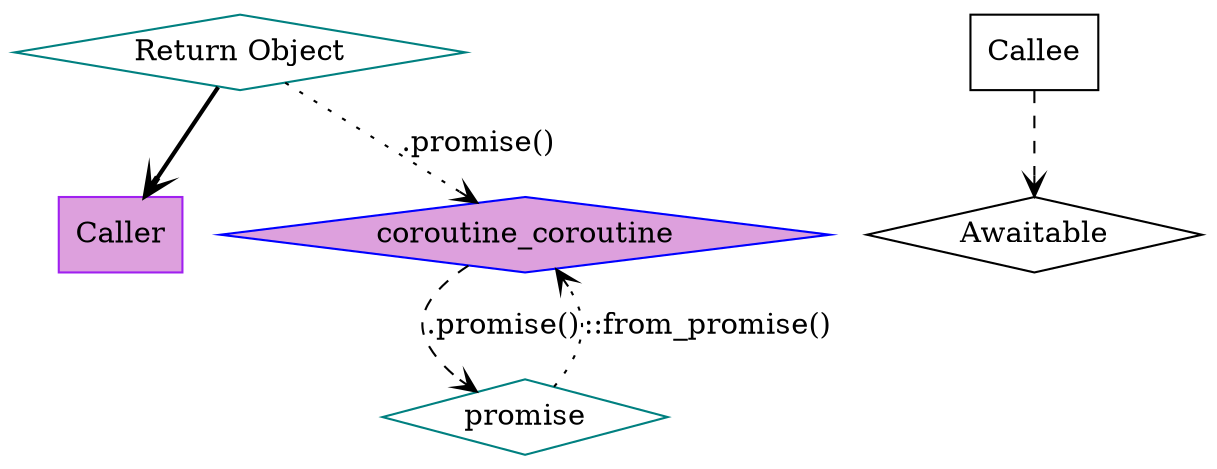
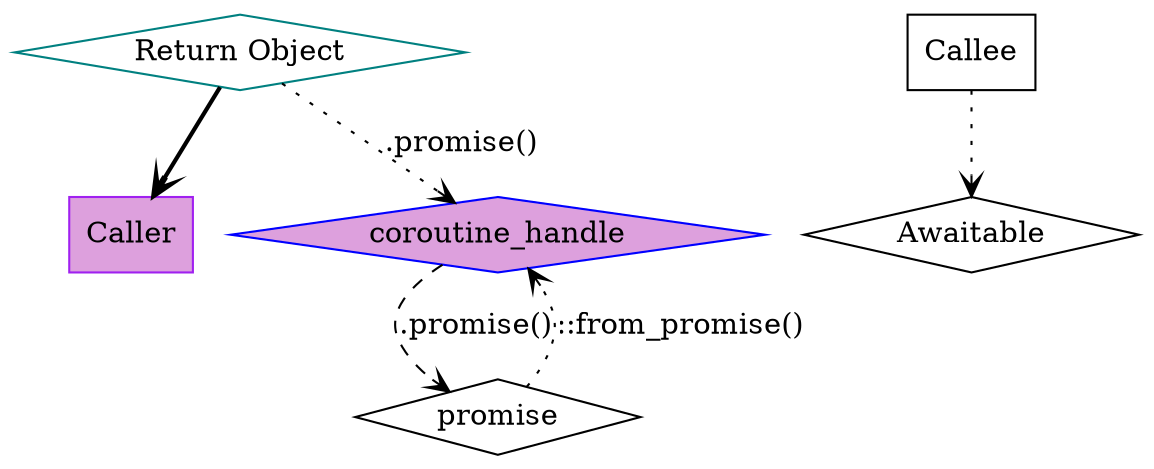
edge "Callee" -> "Awaitable": style dashed -> dotted
node "coroutine_coroutine": label "coroutine_coroutine" -> "coroutine_handle"
node "promise": color teal -> black
